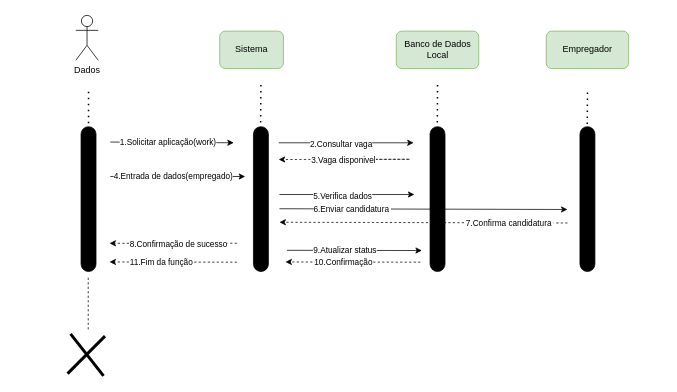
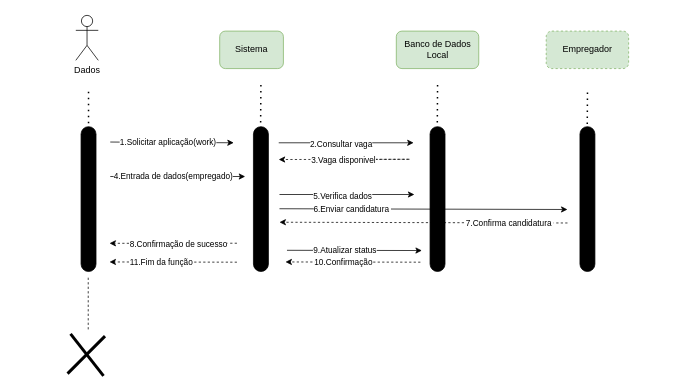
node "Empregador": style solid -> dashed
